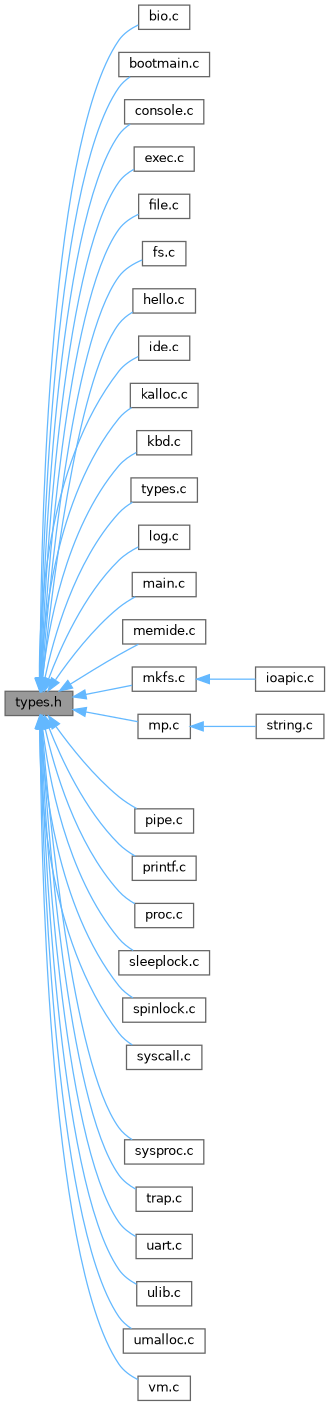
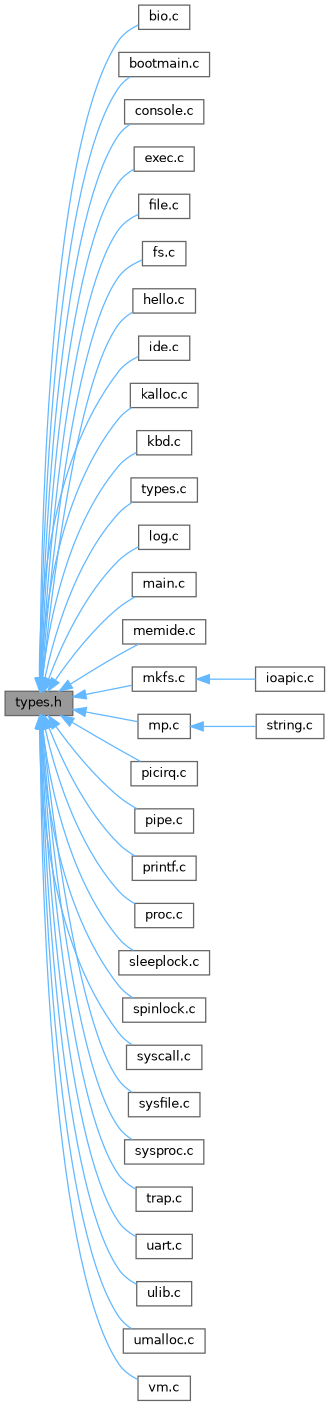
node "picirq.c": added
node "sysfile.c": added
